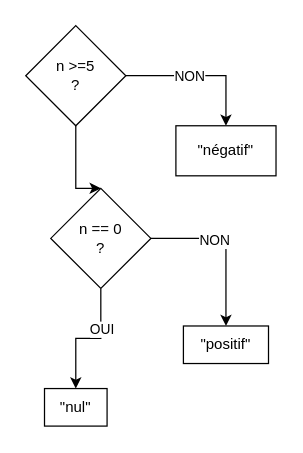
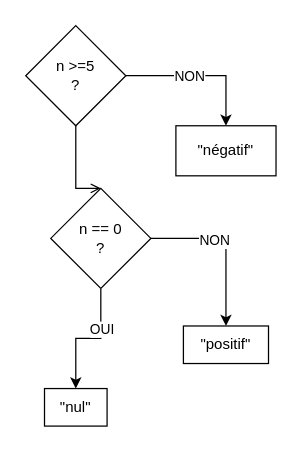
edge "n >=5 ?" -> "n == 0 ?": arrowhead classic -> open
